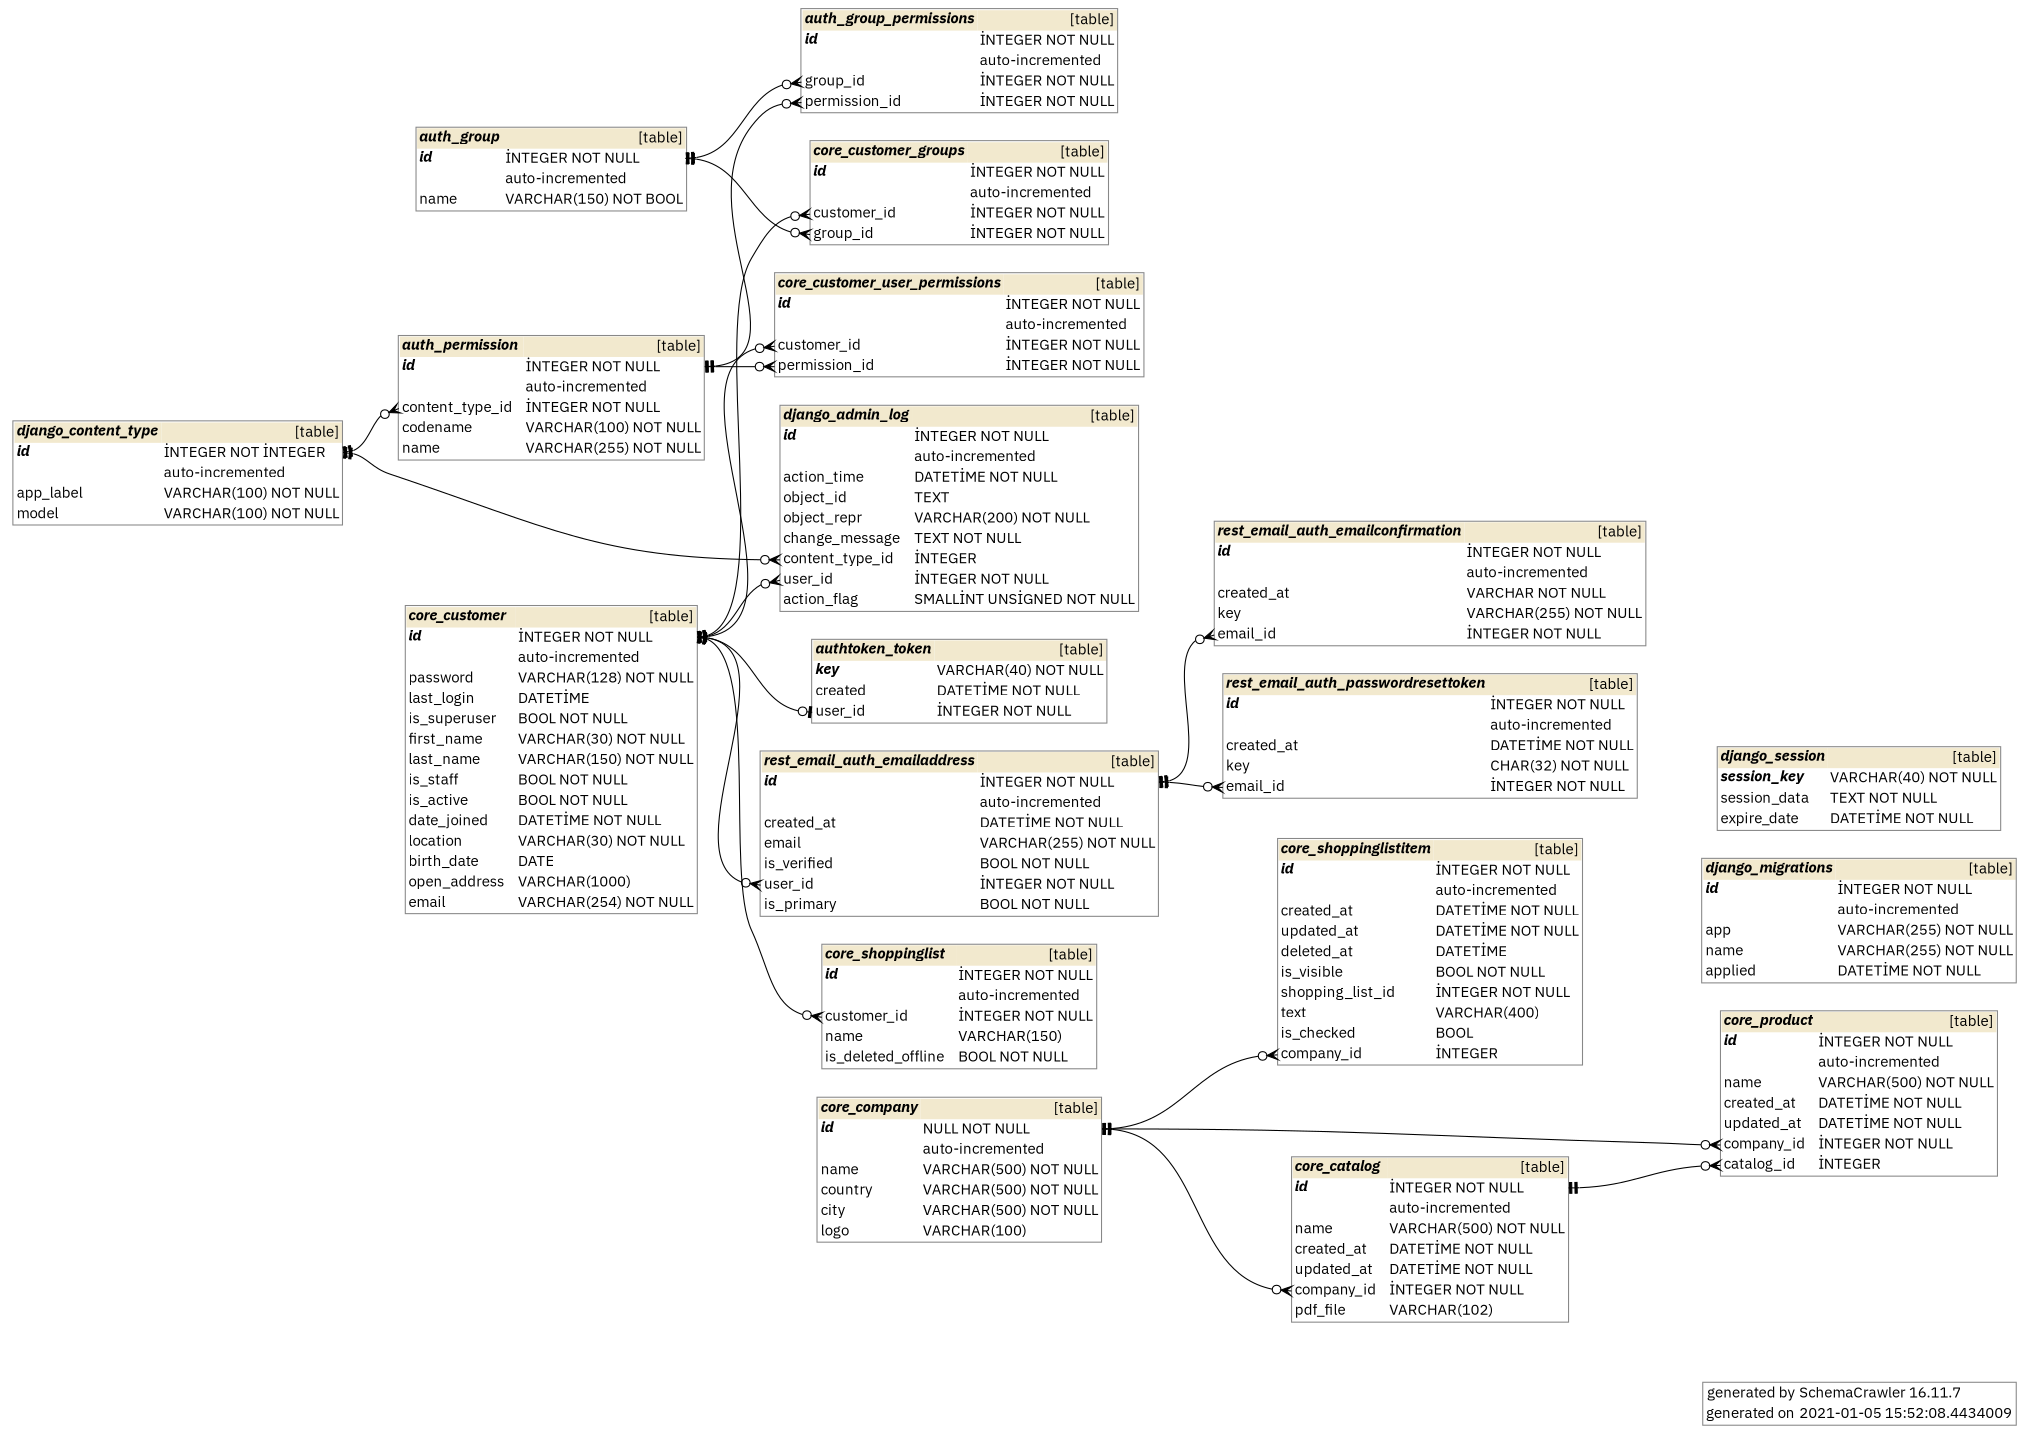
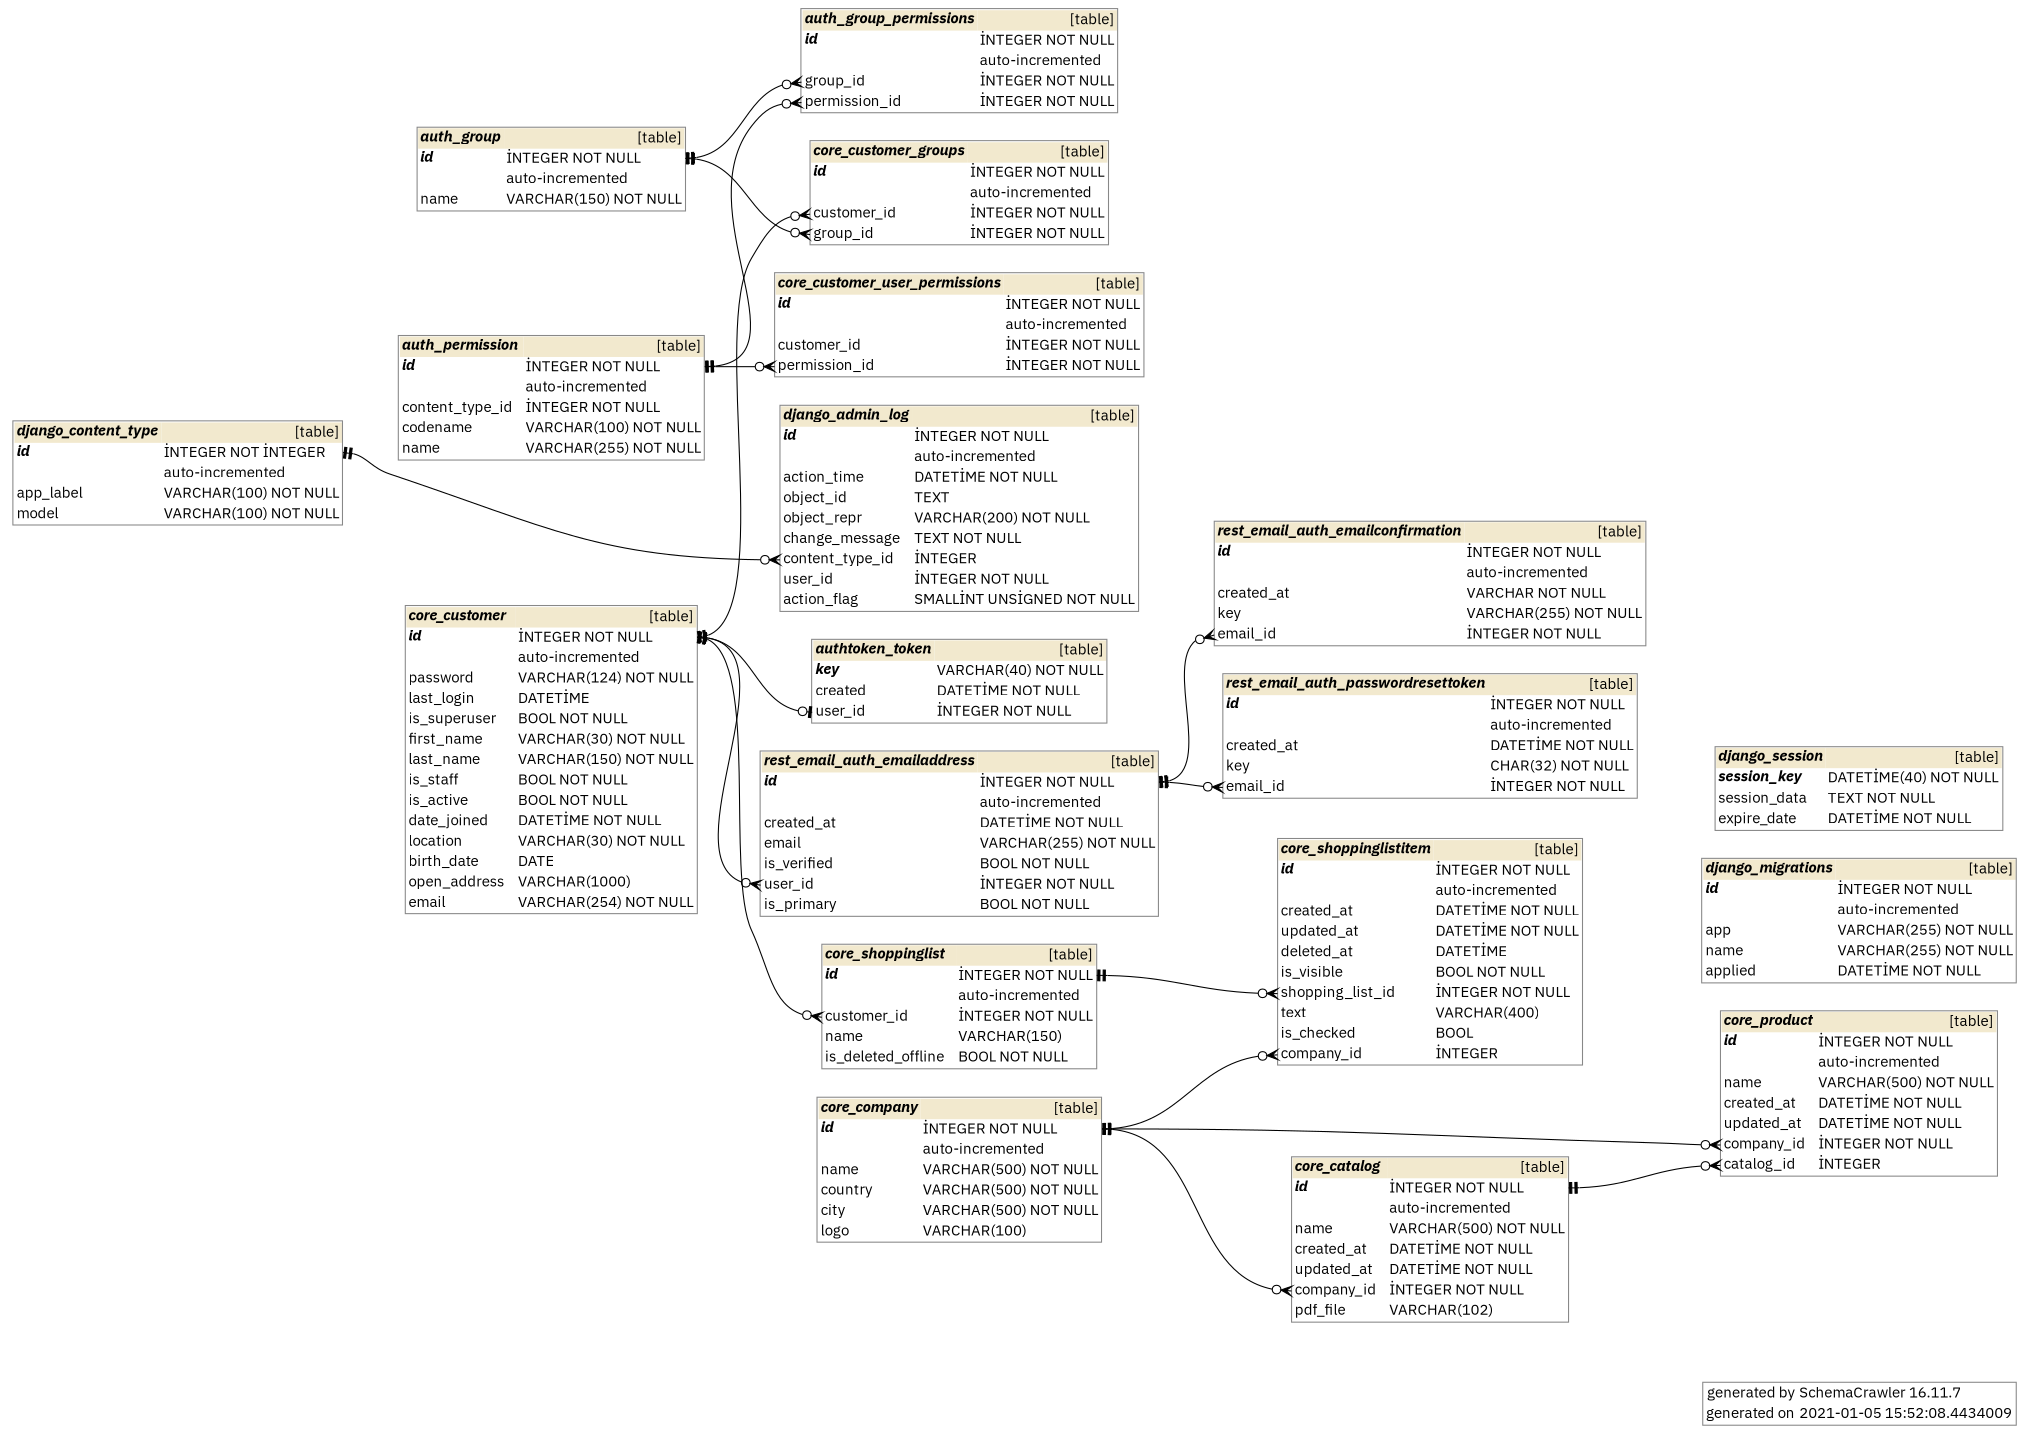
node "auth_group": text "VARCHAR(150) NOT BOOL" -> "VARCHAR(150) NOT NULL"
edge "auth_permission" -- "django_content_type": removed
edge "core_customer_user_permissions" -- "core_customer": removed
edge "django_admin_log" -- "core_customer": removed
node "core_customer": text "VARCHAR(128) NOT NULL" -> "VARCHAR(124) NOT NULL"
node "django_session": text "VARCHAR(40) NOT NULL" -> "DATETİME(40) NOT NULL"
edge "core_shoppinglistitem" -- "core_shoppinglist": added
node "core_company": text "NULL NOT NULL" -> "İNTEGER NOT NULL"
